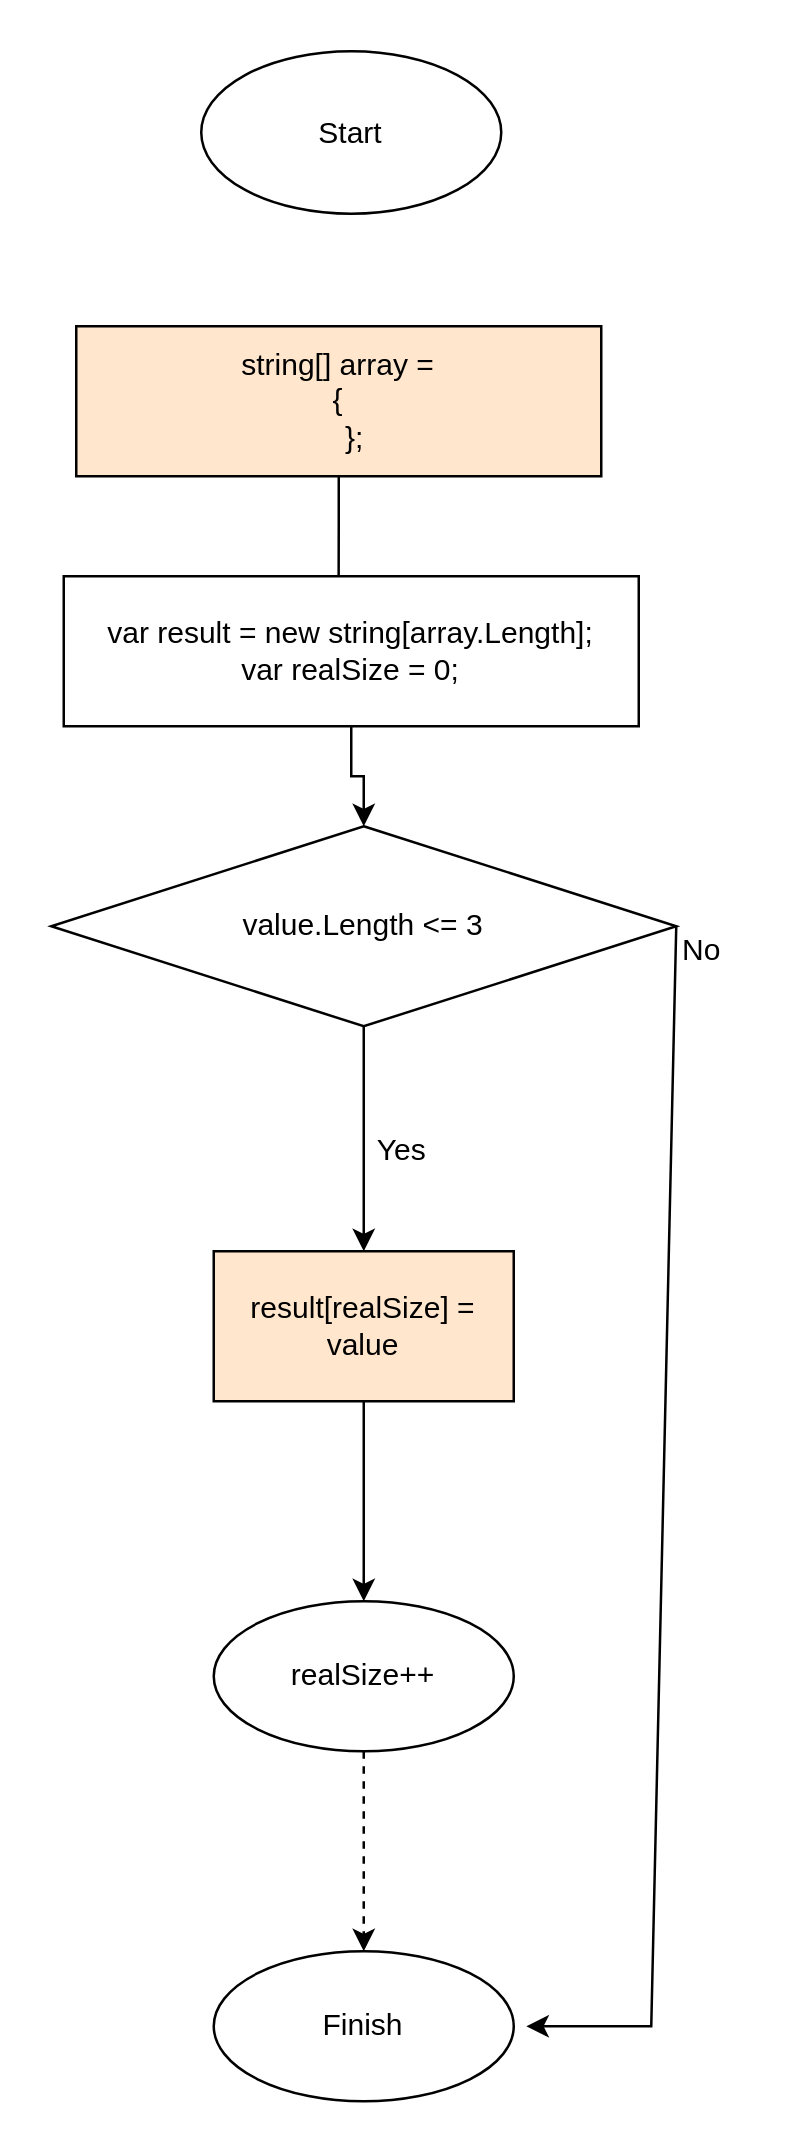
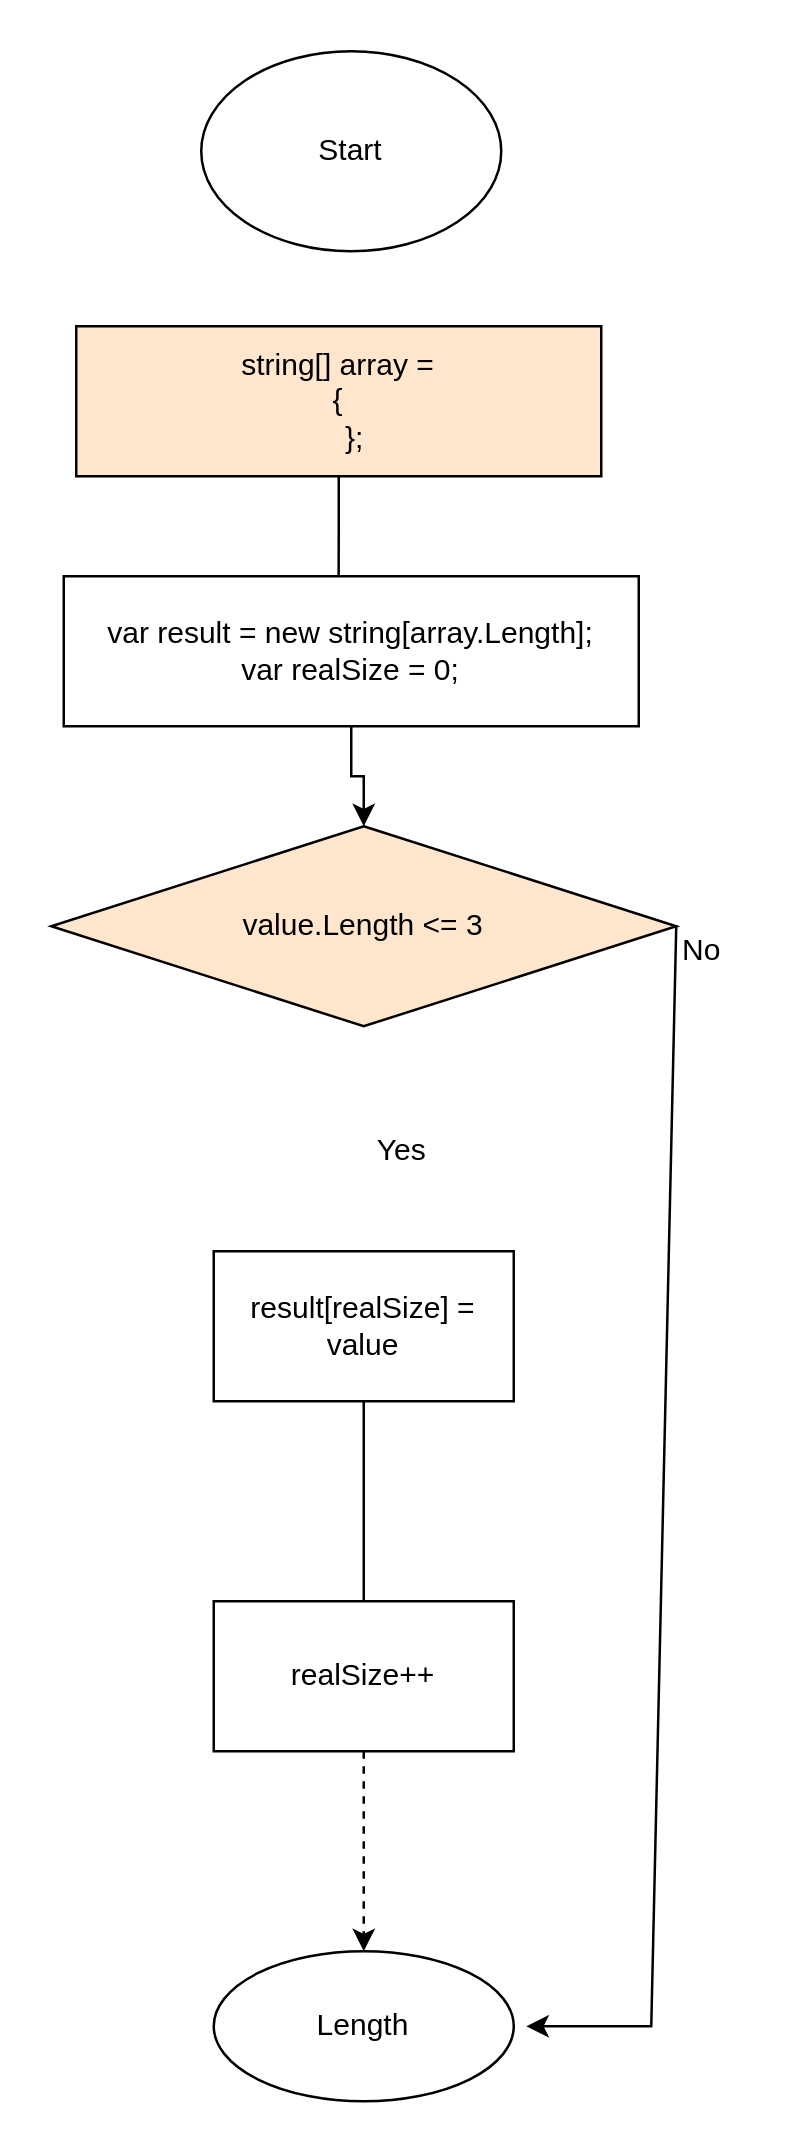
node "Start": size 300x163 -> 300x200
node "value.Length <= 3": fillcolor #ffffff -> #ffe6cc
edge "value.Length <= 3" -> "result[realSize] = value": removed
node "result[realSize] = value": fillcolor #ffe6cc -> #ffffff
edge "result[realSize] = value" -> "realSize++": arrowhead classic -> none
node "realSize++": shape ellipse -> rectangle
node "Finish": label "Finish" -> "Length"
